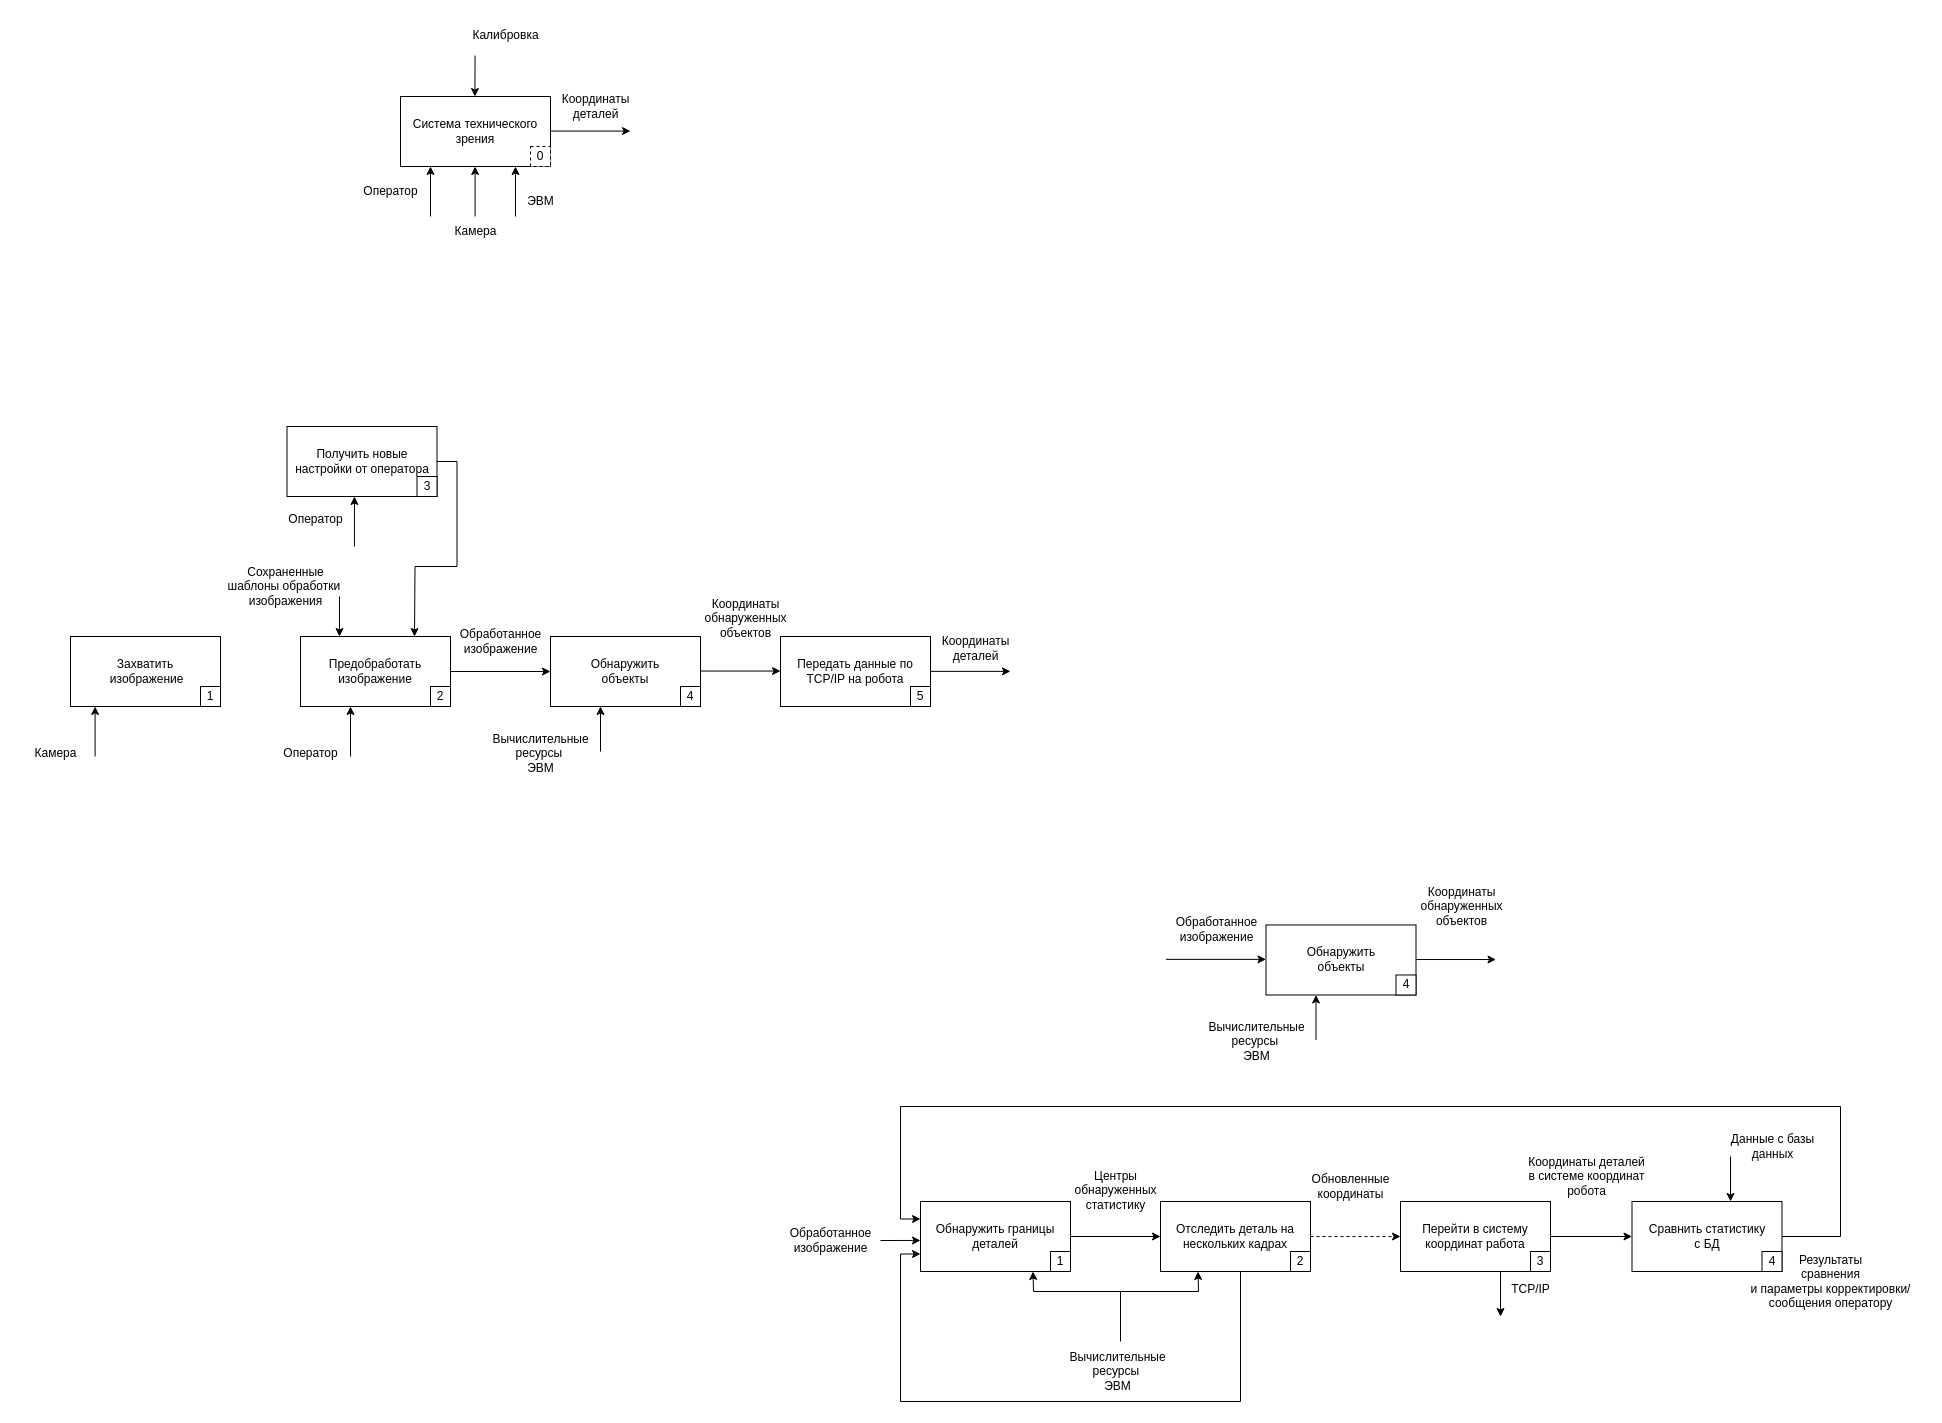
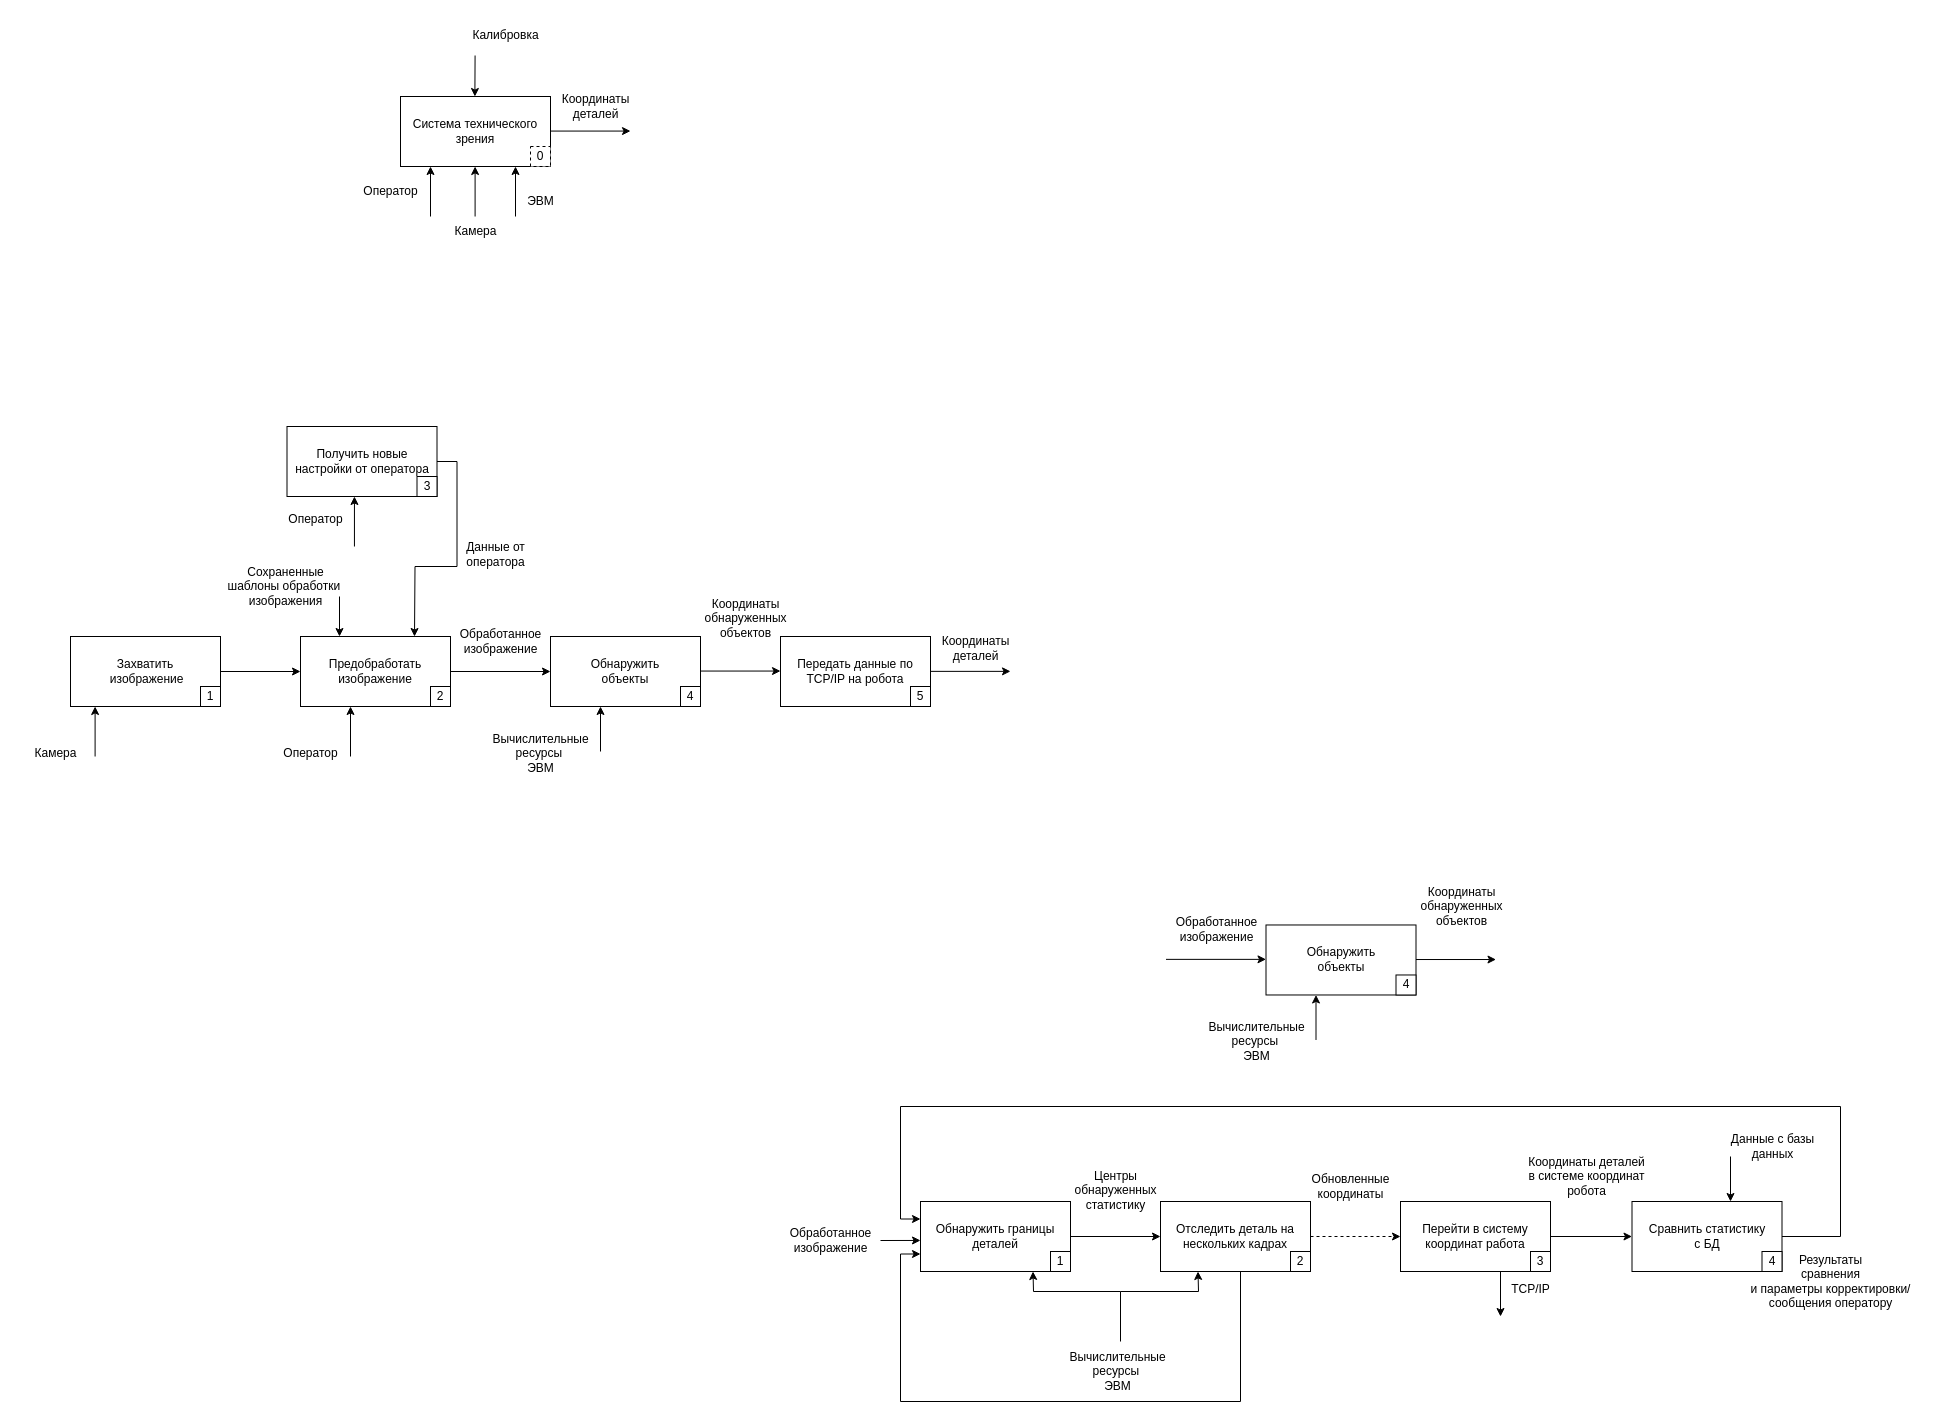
node "Данные от оператора": added
edge "Захватить изображение" -> "Предобработать изображение": added
